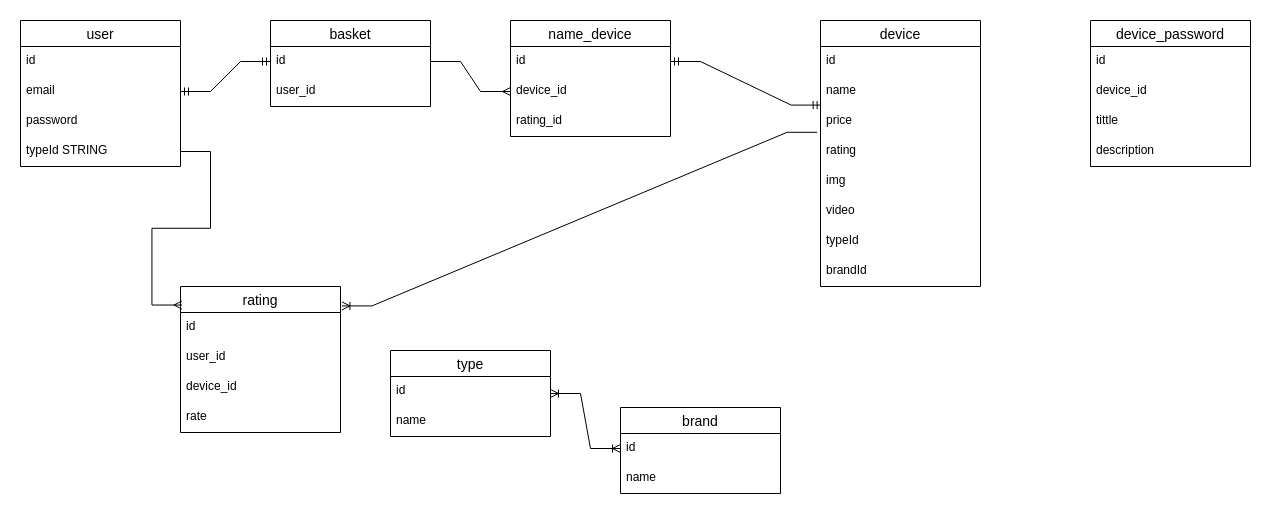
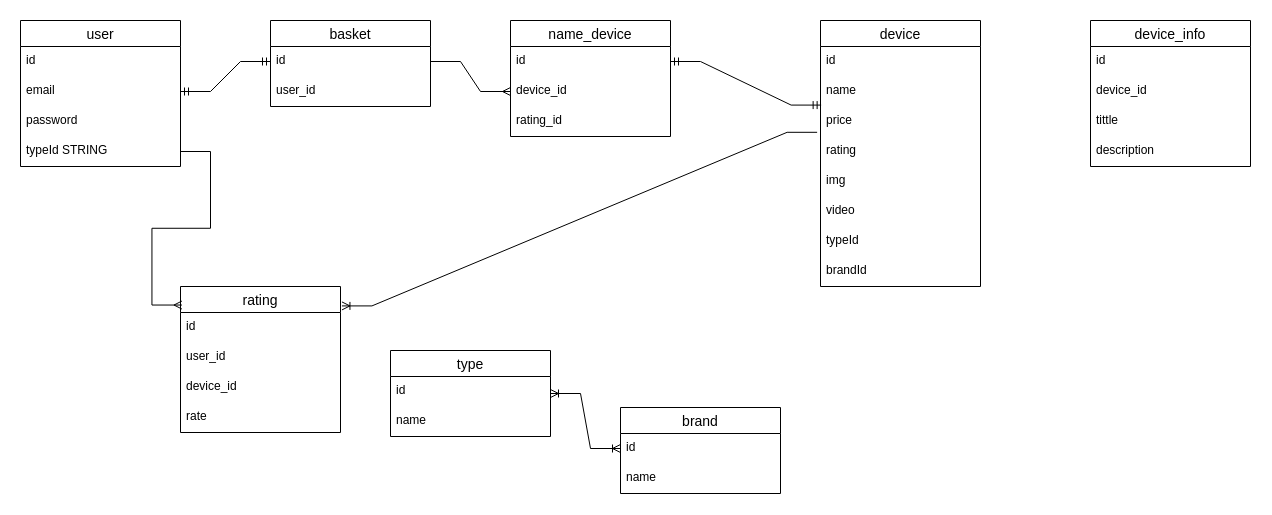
node "device_password": label "device_password" -> "device_info"
